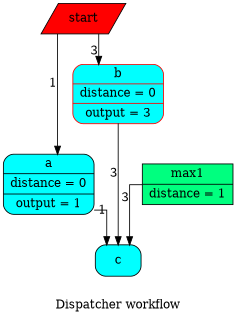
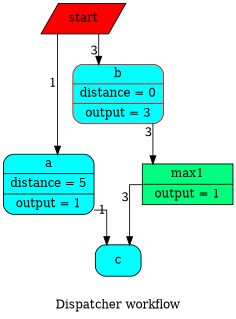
edge "b" -> "c": now "b" -> "max1"
node "a": text "distance = 0" -> "distance = 5"
node "max1": text "distance = 1" -> "output = 1"
